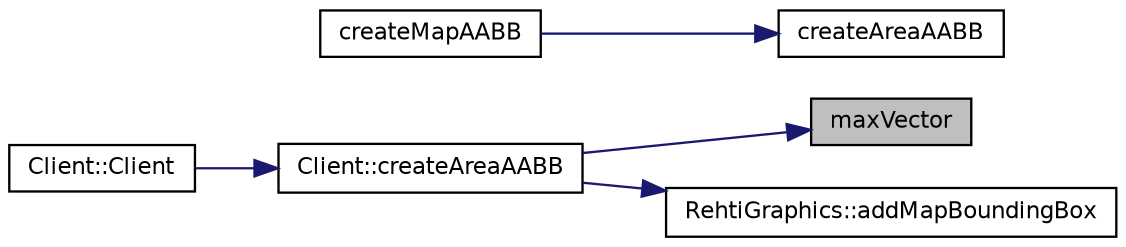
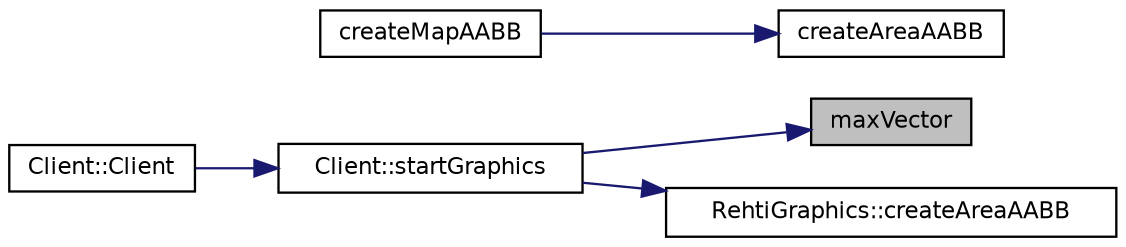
node "Client::createAreaAABB": label "Client::createAreaAABB" -> "Client::startGraphics"
node "RehtiGraphics::addMapBoundingBox": label "RehtiGraphics::addMapBoundingBox" -> "RehtiGraphics::createAreaAABB"
